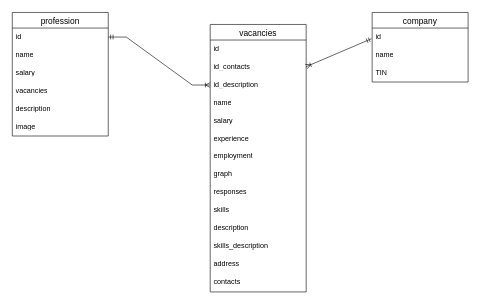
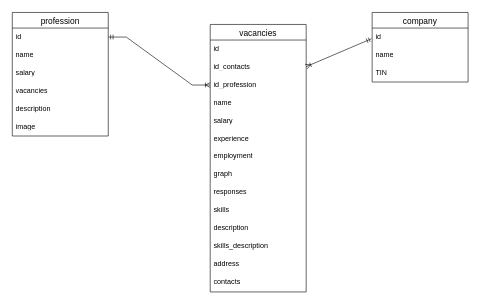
node "id_description": label "id_description" -> "id_profession"
